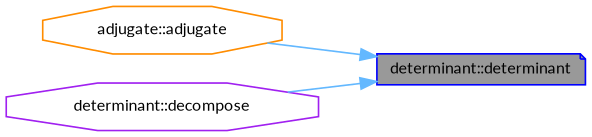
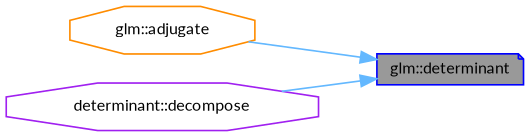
node "adjugate::adjugate": label "adjugate::adjugate" -> "glm::adjugate"
node "determinant::determinant": label "determinant::determinant" -> "glm::determinant"
